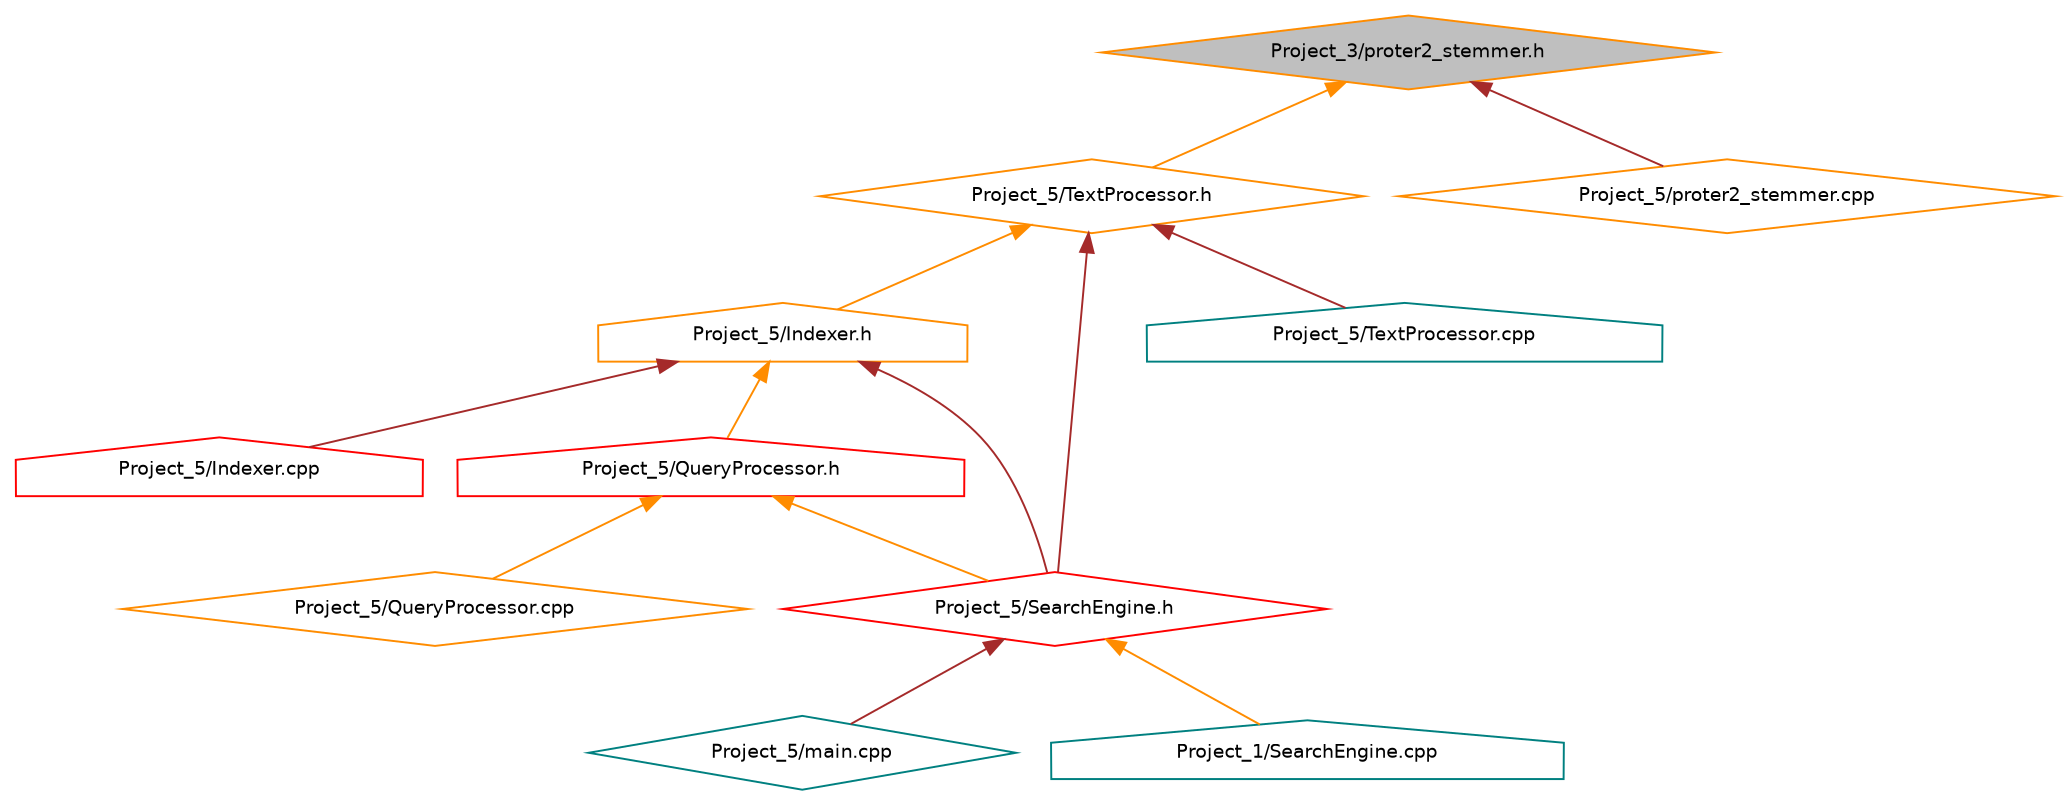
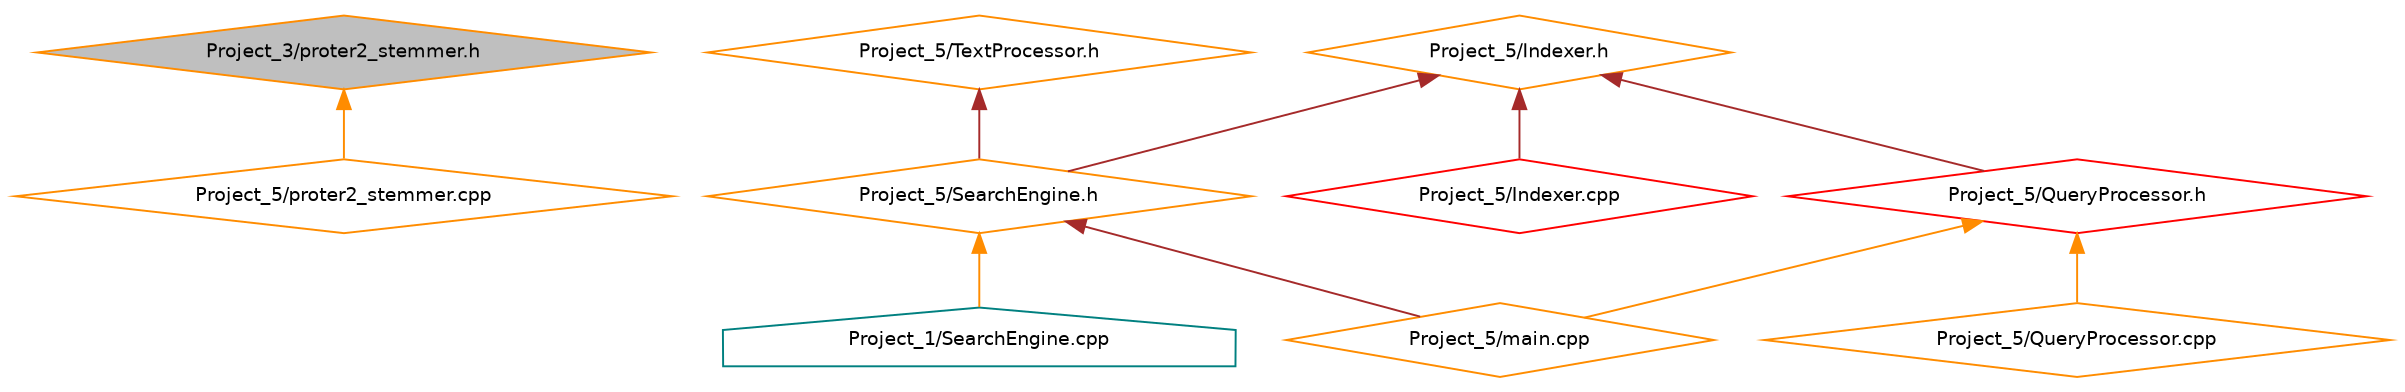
edge "Project_5/proter2_stemmer.cpp" -> "Project_3/proter2_stemmer.h": color brown -> darkorange
edge "Project_5/TextProcessor.h" -> "Project_3/proter2_stemmer.h": removed
edge "Project_5/Indexer.h" -> "Project_5/TextProcessor.h": removed
node "Project_5/Indexer.h": shape house -> diamond
node "Project_5/TextProcessor.cpp": removed
edge "Project_5/QueryProcessor.h" -> "Project_5/Indexer.h": color darkorange -> brown
node "Project_5/Indexer.cpp": shape house -> diamond
node "Project_5/QueryProcessor.h": shape house -> diamond
edge "Project_5/SearchEngine.h" -> "Project_5/QueryProcessor.h": now "Project_5/main.cpp" -> "Project_5/QueryProcessor.h"
node "Project_5/SearchEngine.h": color red -> darkorange
node "Project_5/main.cpp": color teal -> darkorange
